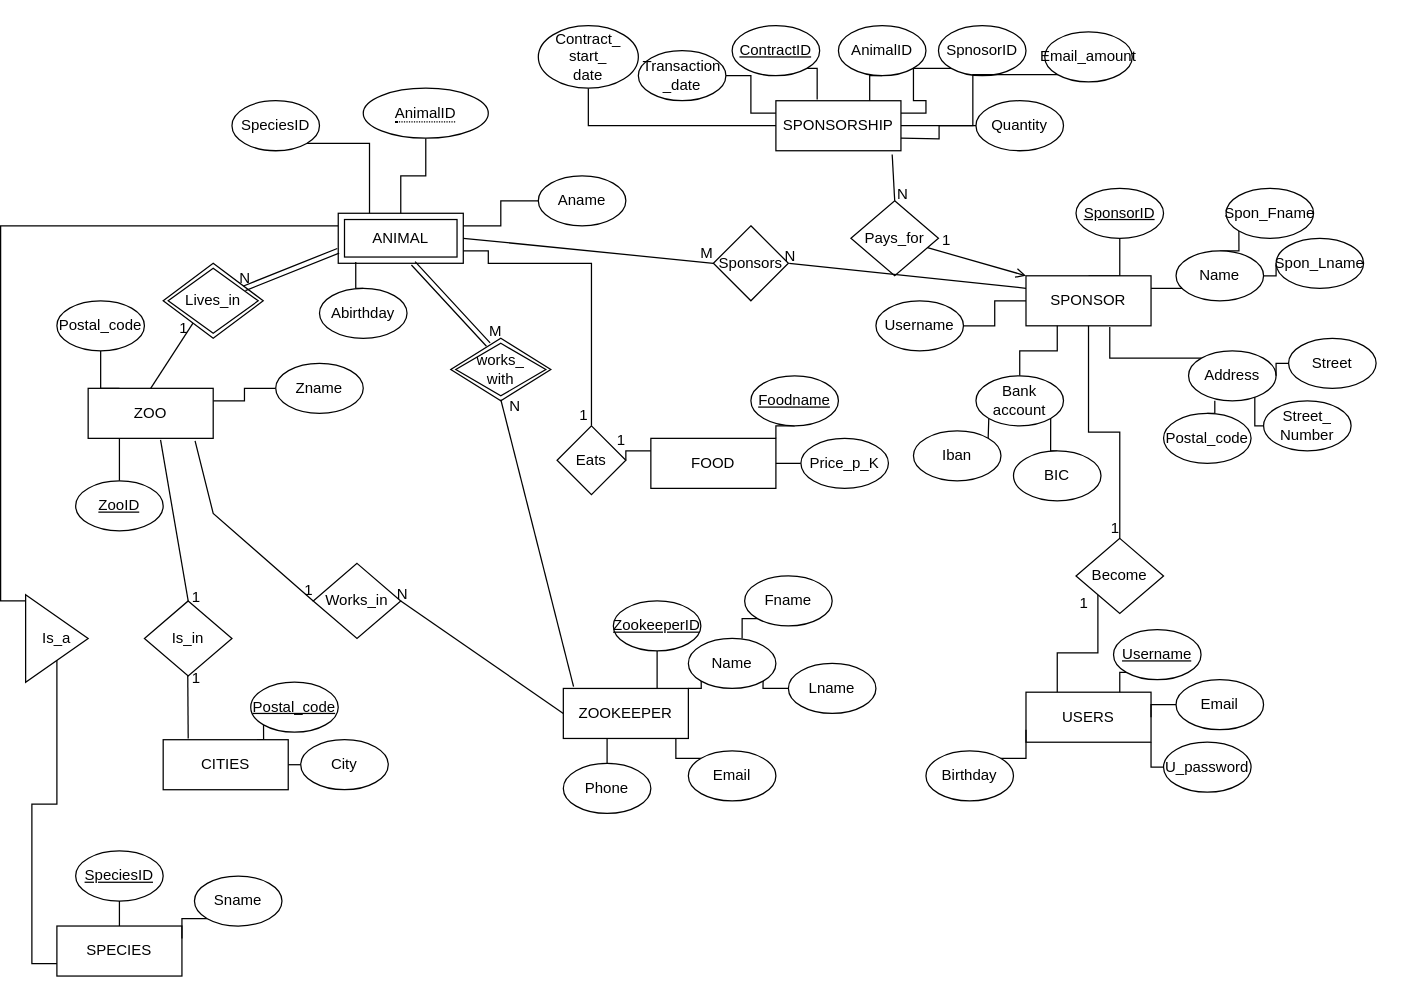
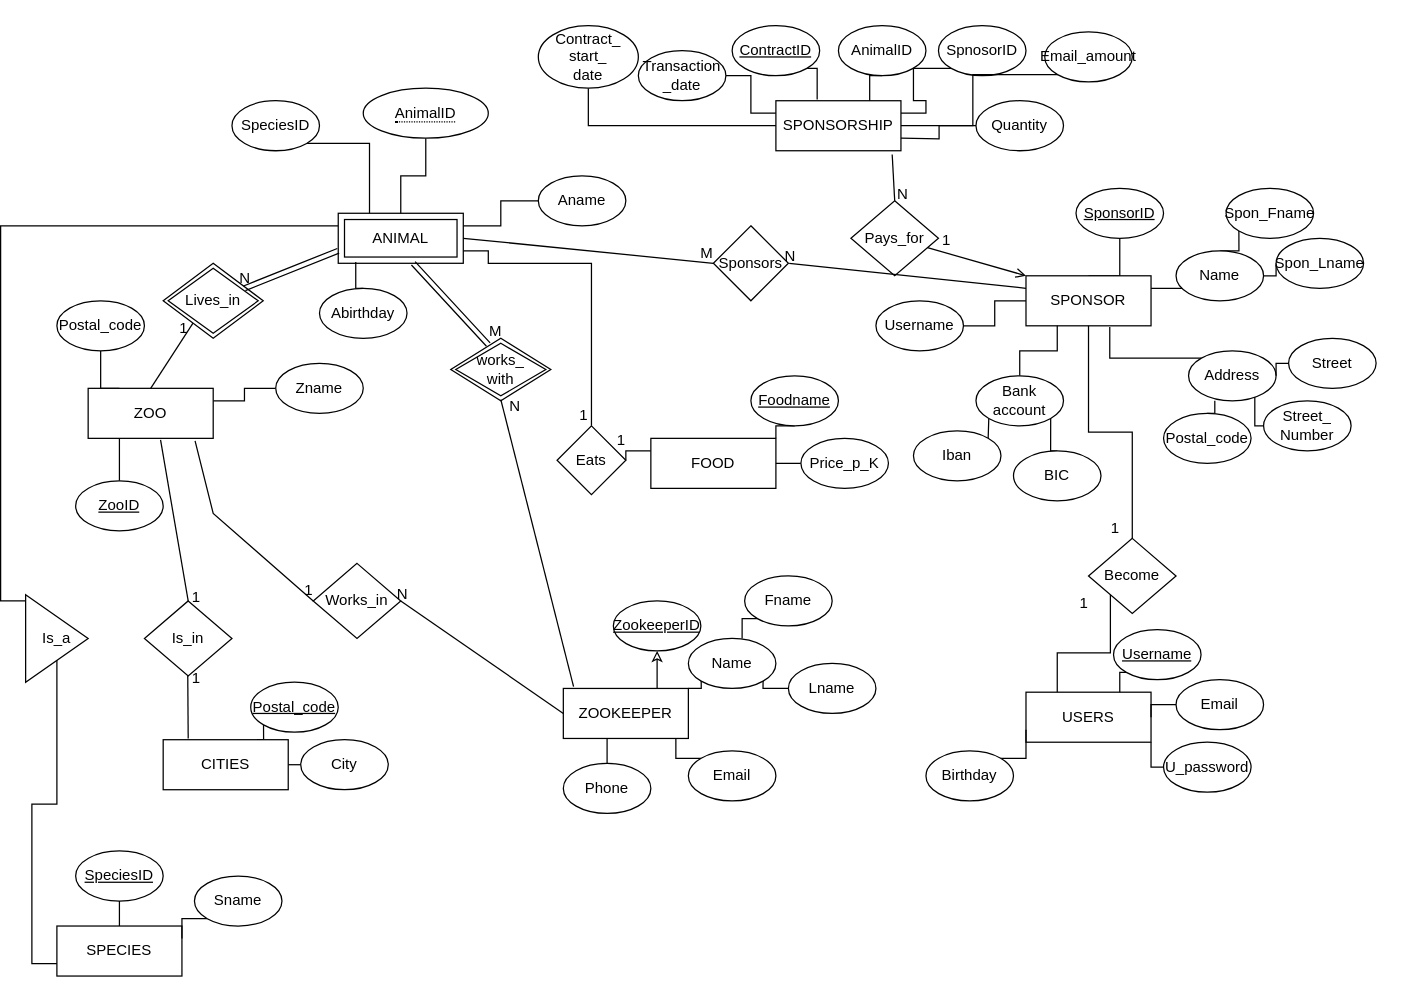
node "Become": moved (1119, 576) -> (1132, 576)
edge "ZookeeperID" -- "ZOOKEEPER": arrowhead none -> classic
